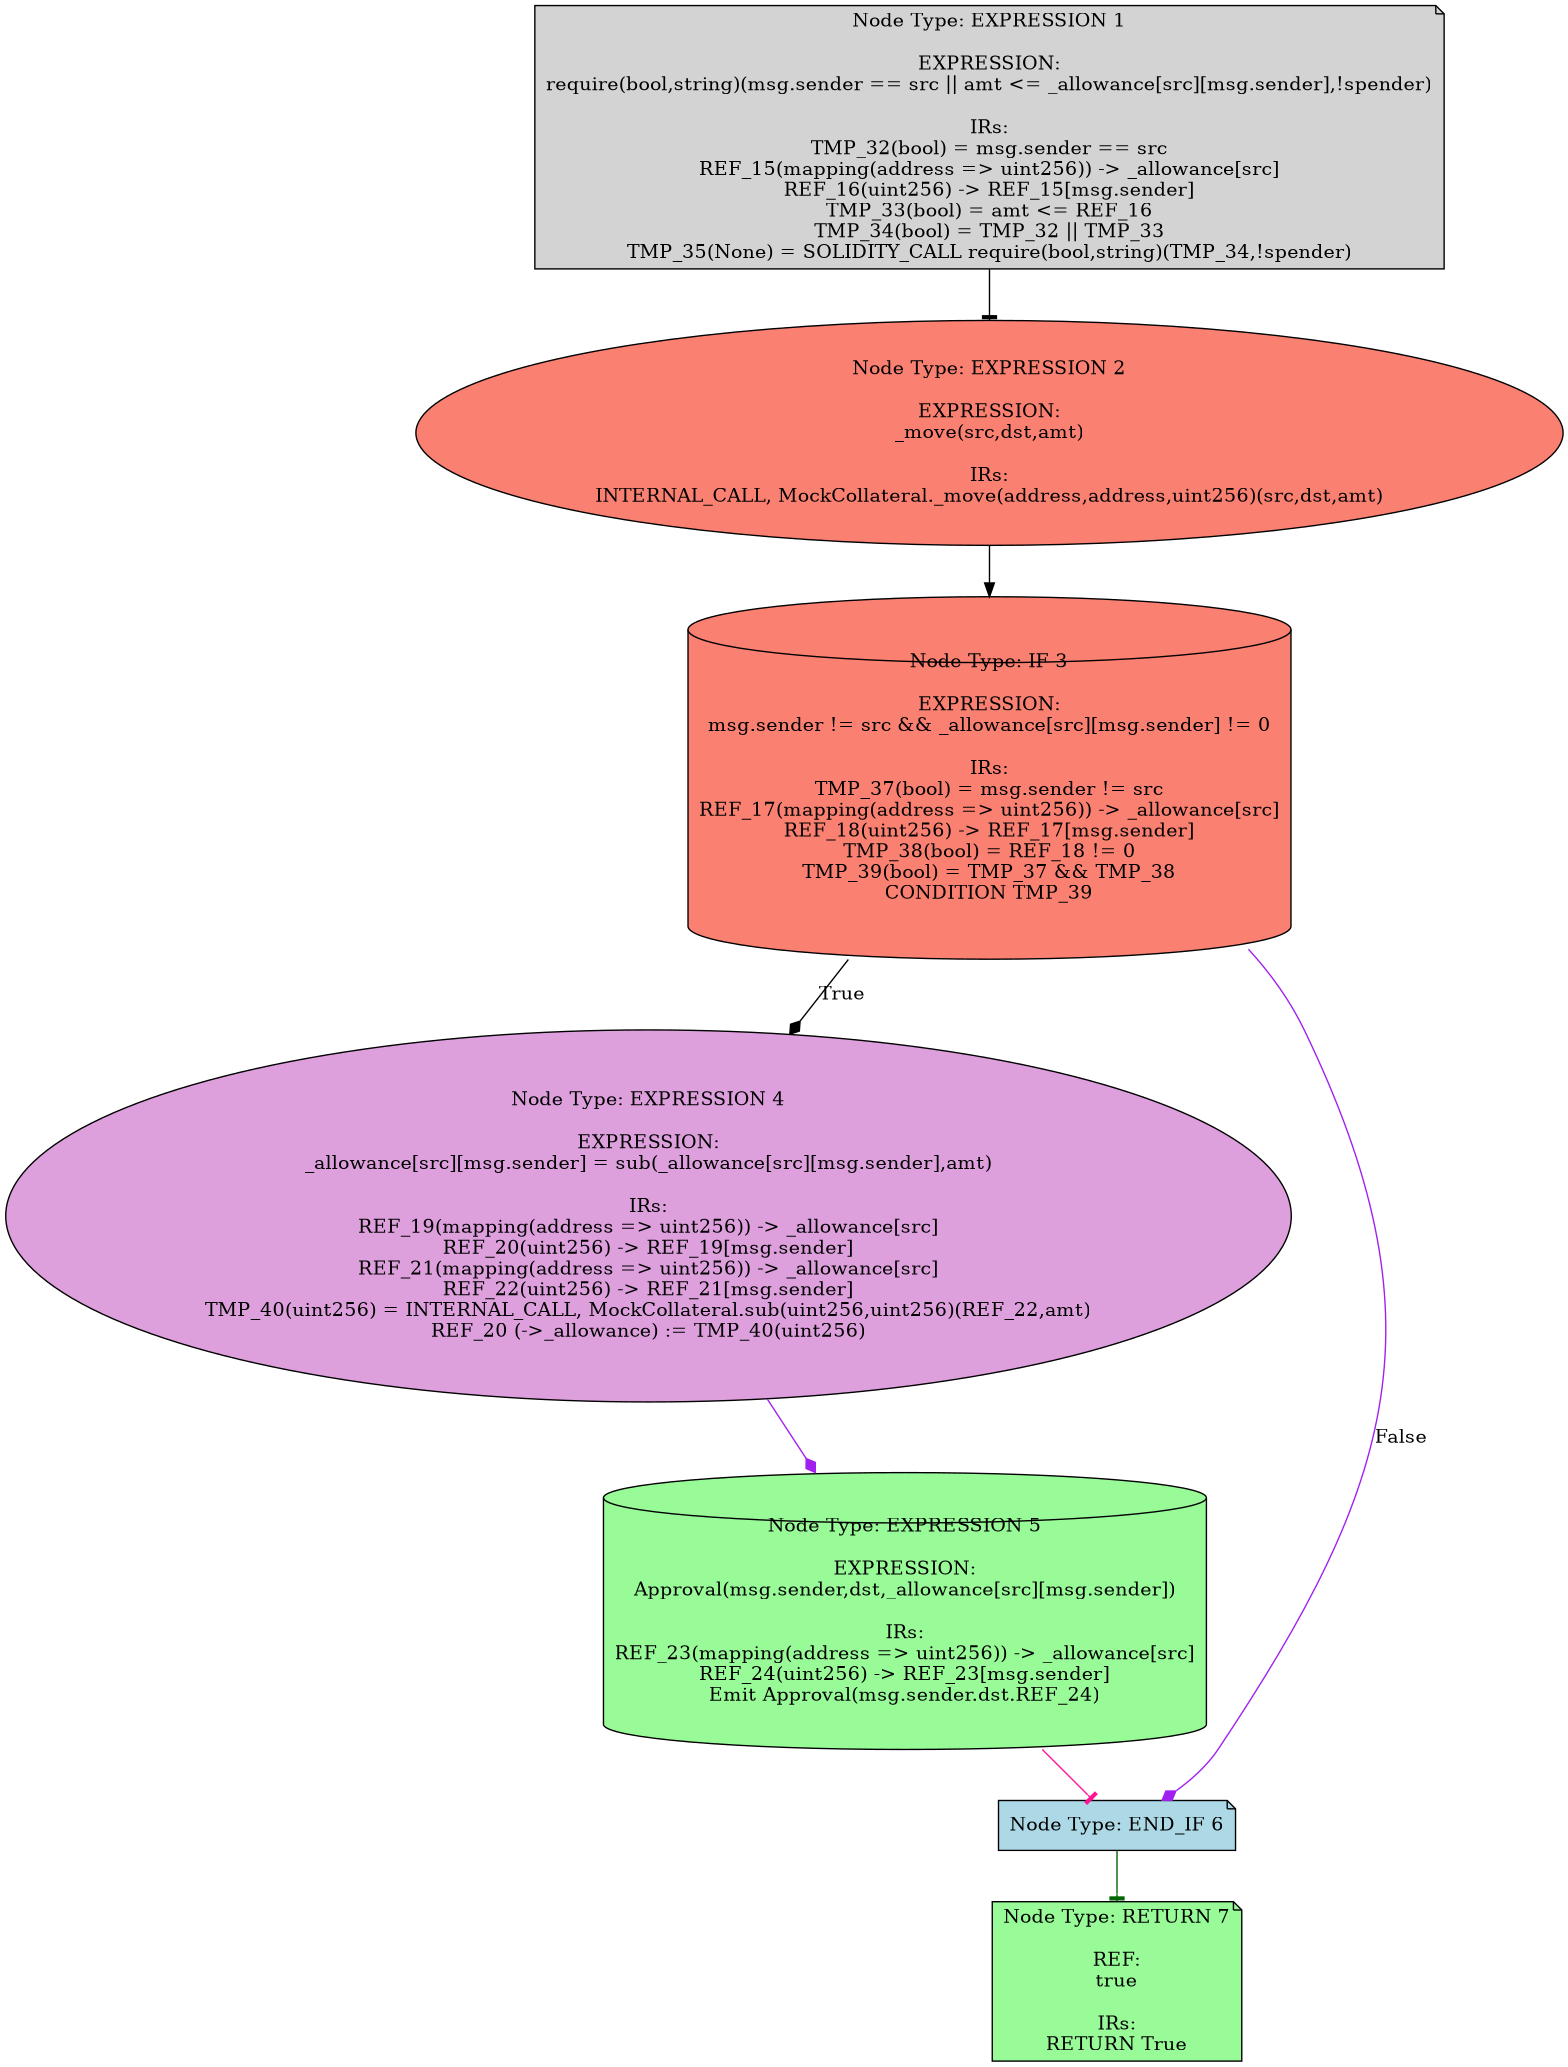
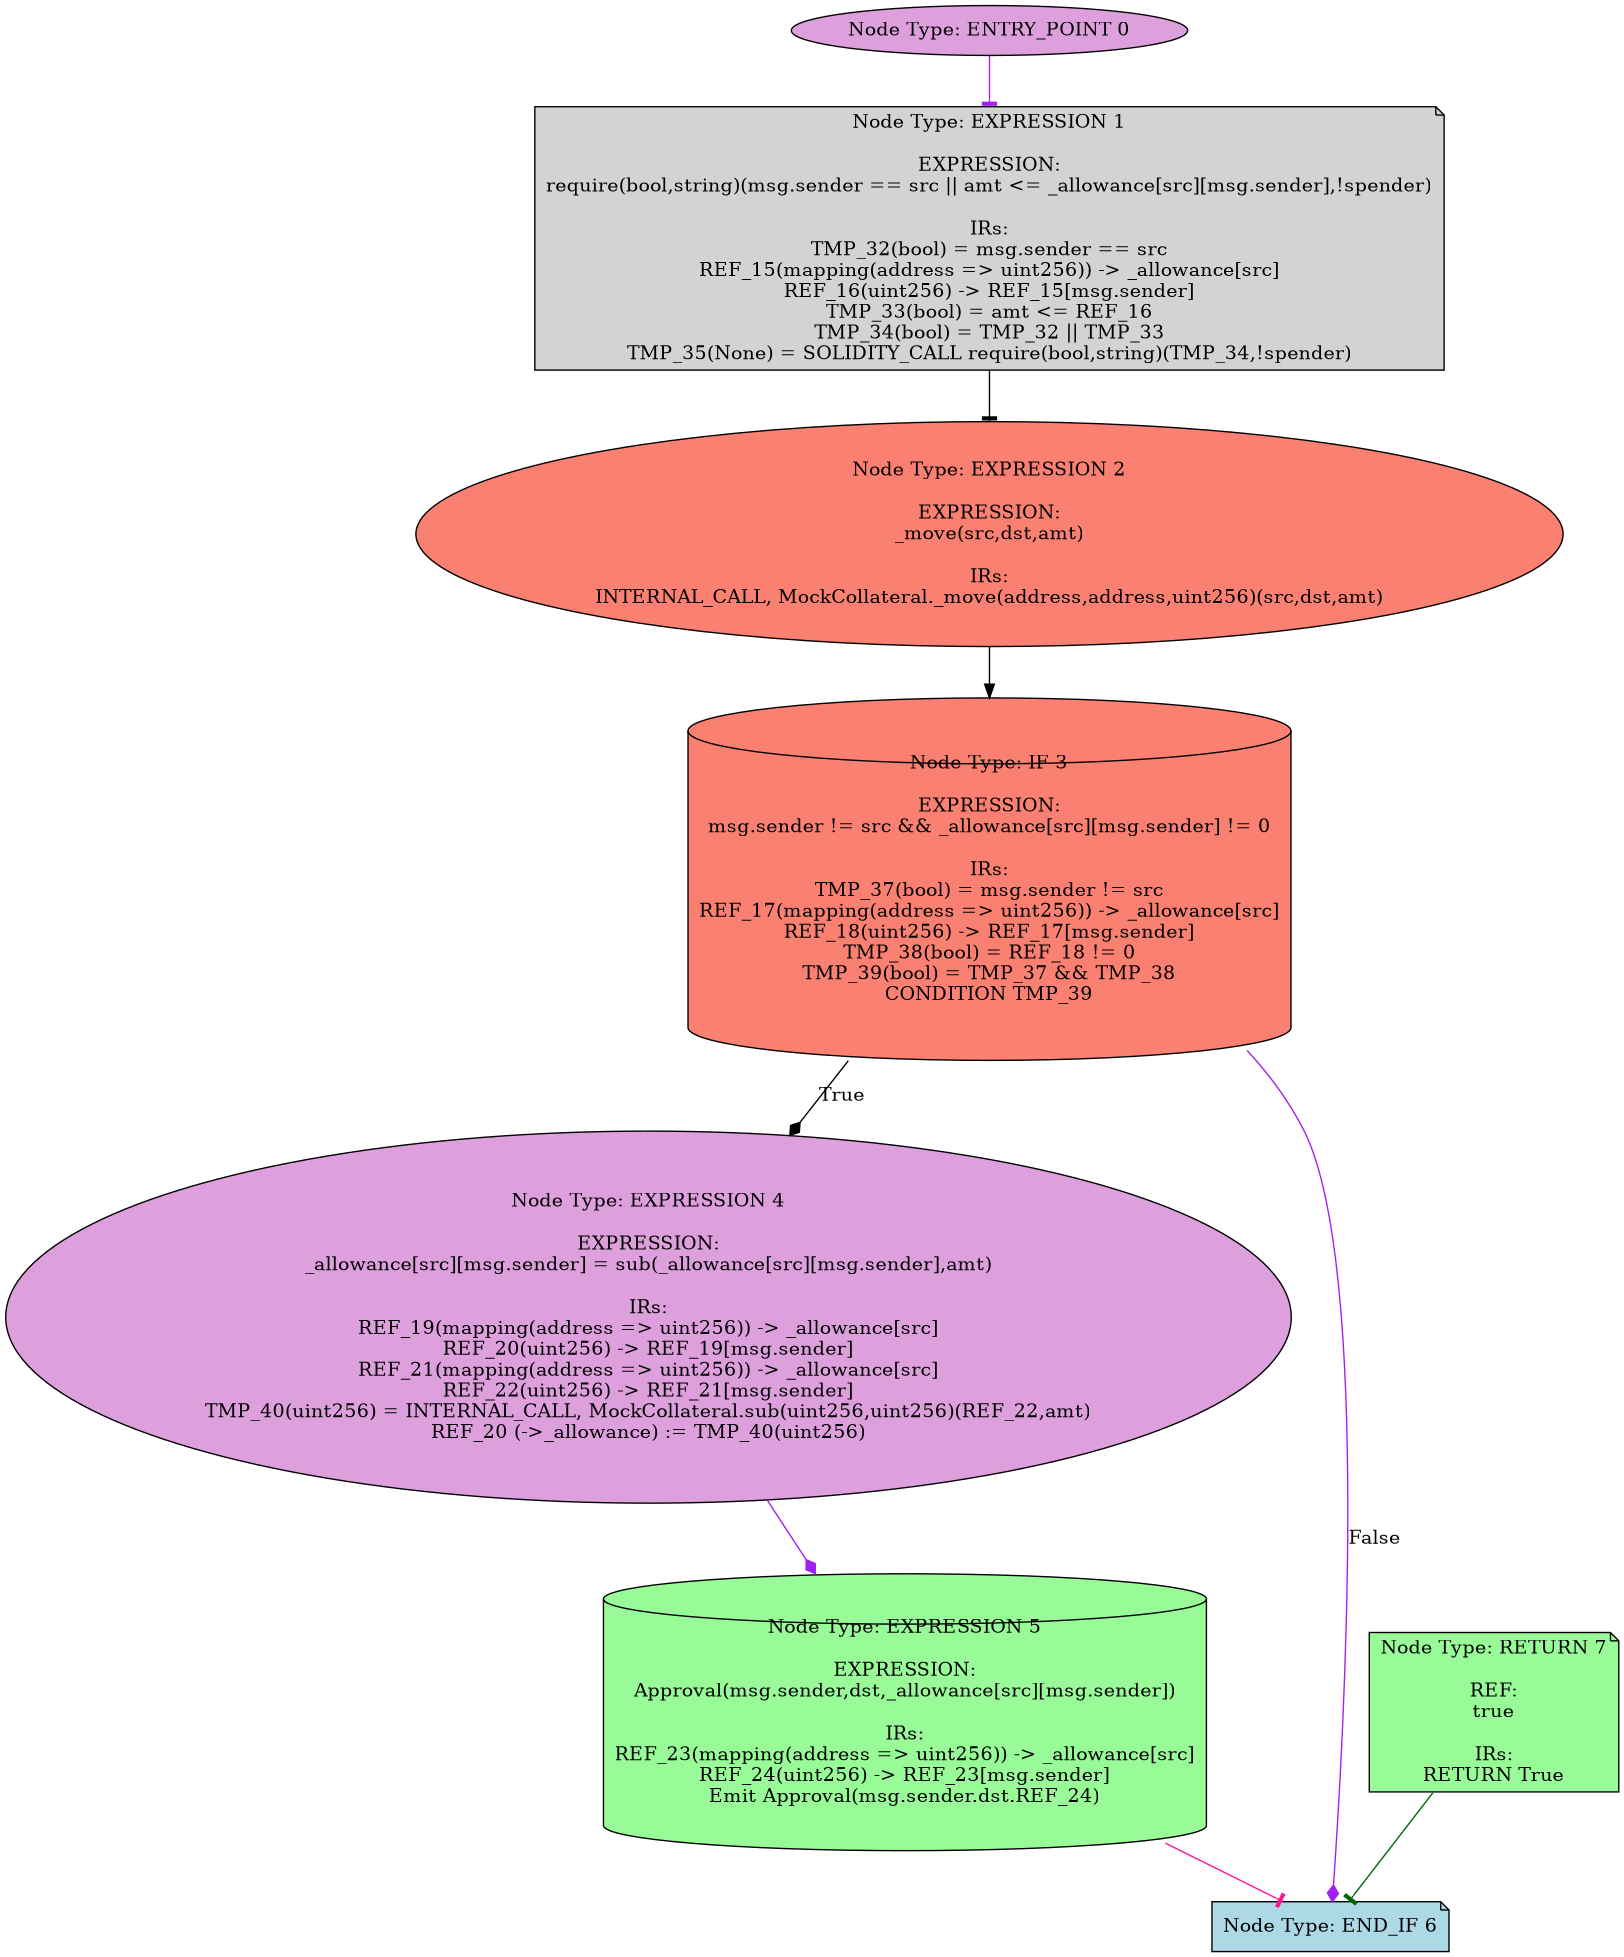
node "Node Type: ENTRY_POINT 0": added
edge "Node Type: END_IF 6" -> "Node Type: RETURN 7 REF: true IRs: RETURN True": reversed
